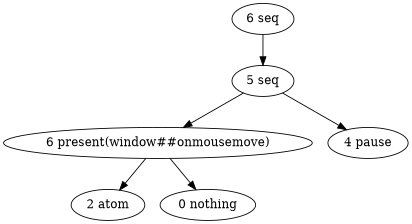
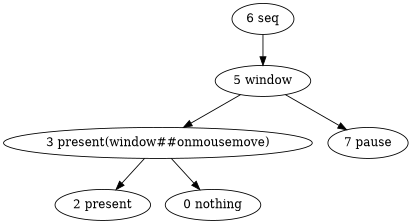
node "5 seq": label "5 seq" -> "5 window"
node "6 present(window##onmousemove)": label "6 present(window##onmousemove)" -> "3 present(window##onmousemove)"
node "4 pause": label "4 pause" -> "7 pause"
node "2 atom": label "2 atom" -> "2 present"
